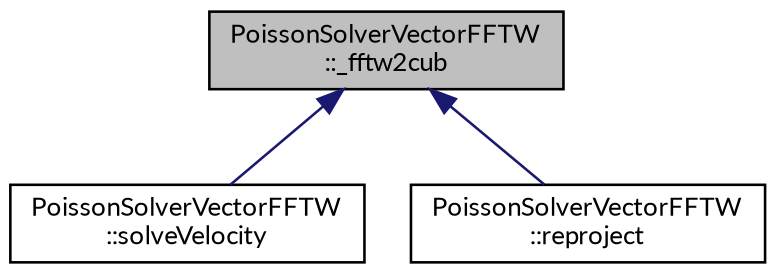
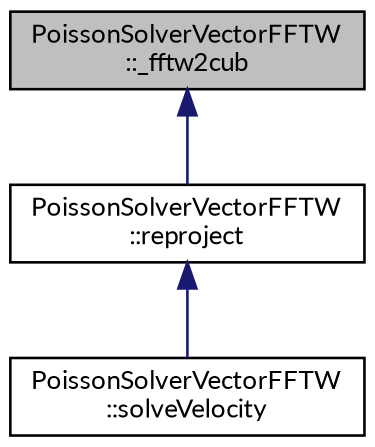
edge "PoissonSolverVectorFFTW ::solveVelocity" -> "PoissonSolverVectorFFTW ::_fftw2cub": now "PoissonSolverVectorFFTW ::solveVelocity" -> "PoissonSolverVectorFFTW ::reproject"
